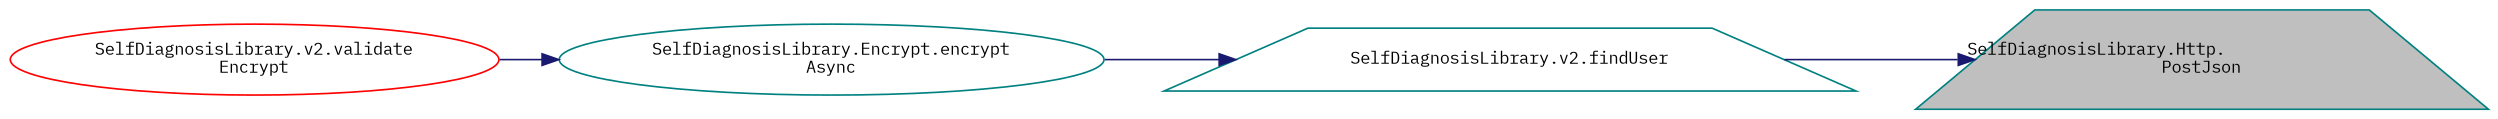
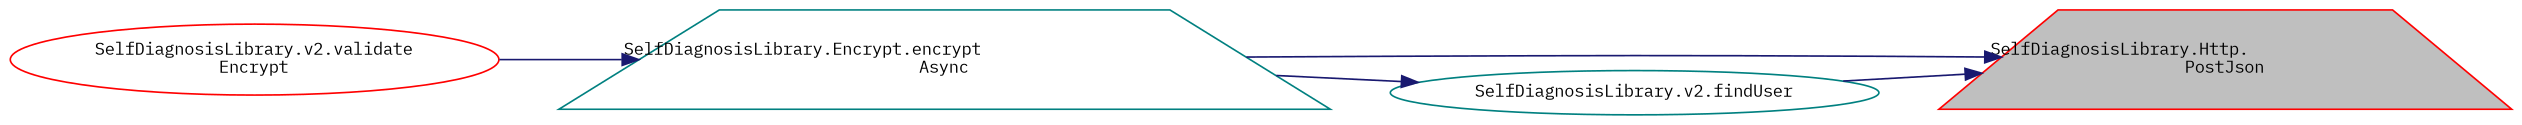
edge "SelfDiagnosisLibrary.Encrypt.encrypt Async" -> "SelfDiagnosisLibrary.Http. PostJson": added
node "SelfDiagnosisLibrary.Encrypt.encrypt Async": shape ellipse -> trapezium
node "SelfDiagnosisLibrary.v2.findUser": shape trapezium -> ellipse
node "SelfDiagnosisLibrary.Http. PostJson": color teal -> red
